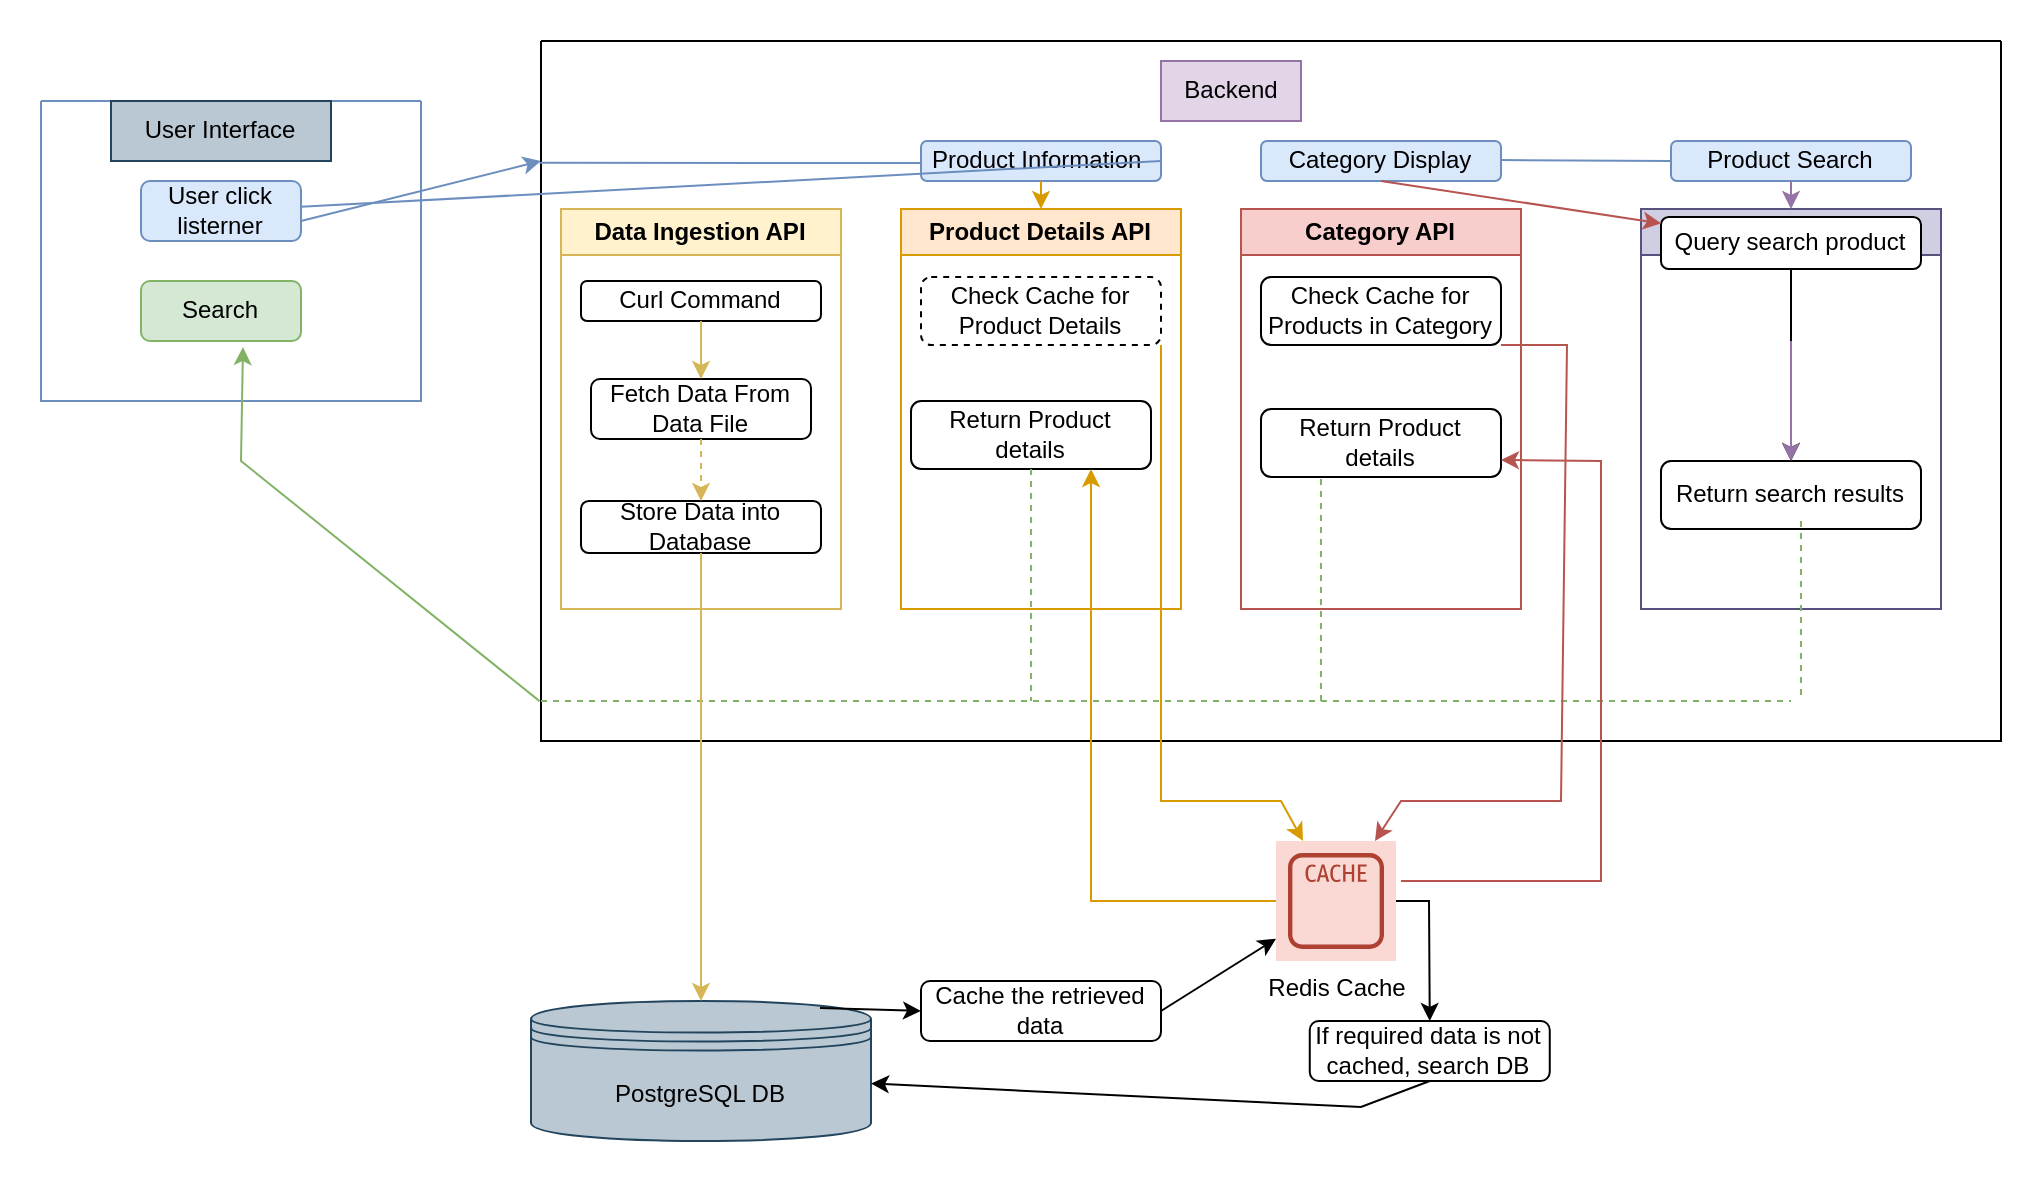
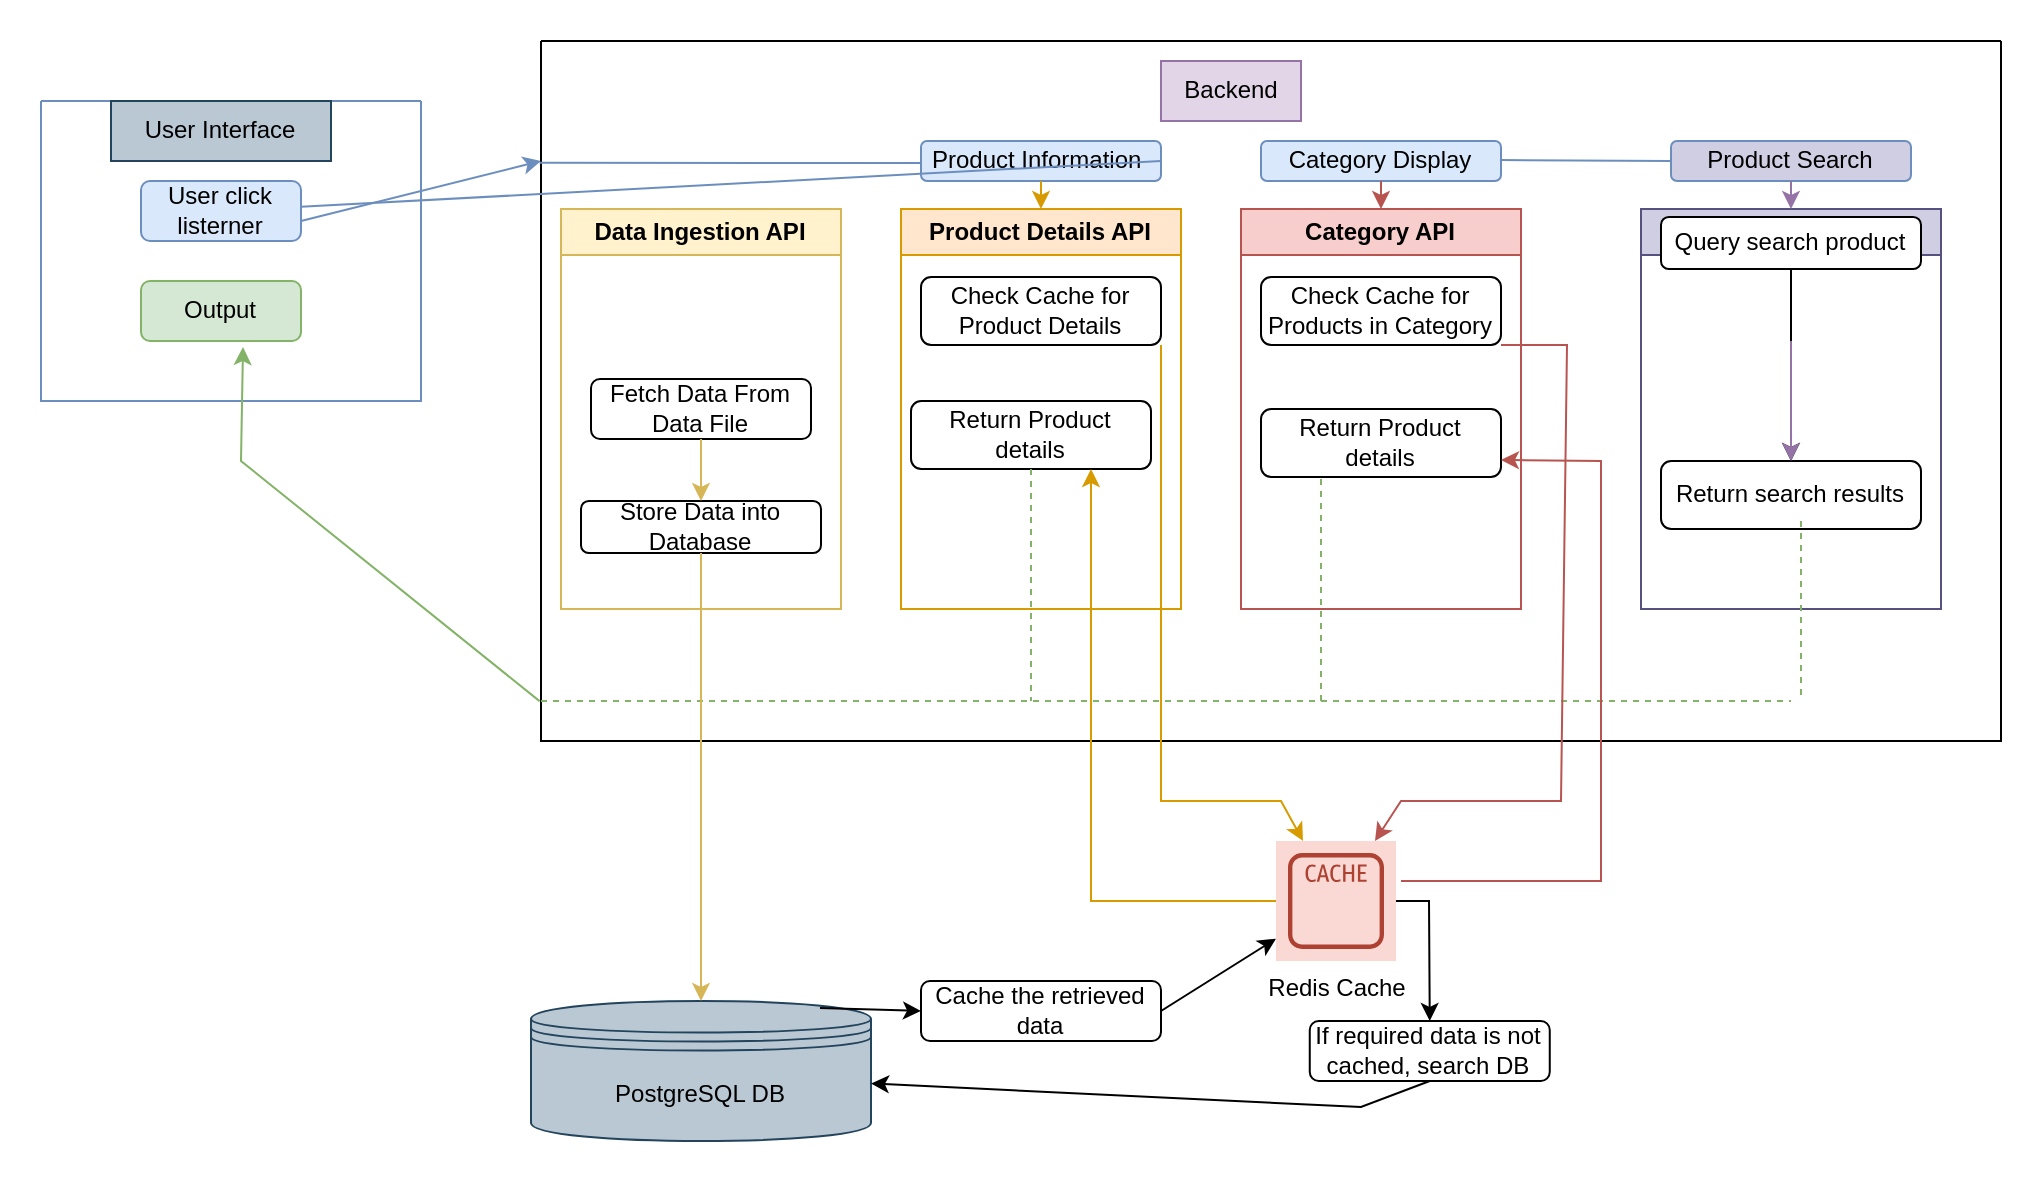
node "Product Search": fillcolor #dae8fc -> #d0cee2
edge "Category Display" -> "Query search product": now "Category Display" -> "Category API"
node "Curl Command": removed
node "Search": label "Search" -> "Output"
node "Check Cache for Product Details": style dashed -> solid
edge "Curl Command" -> "Fetch Data From Data File": removed
edge "Fetch Data From Data File" -> "Store Data into Database": style dashed -> solid
